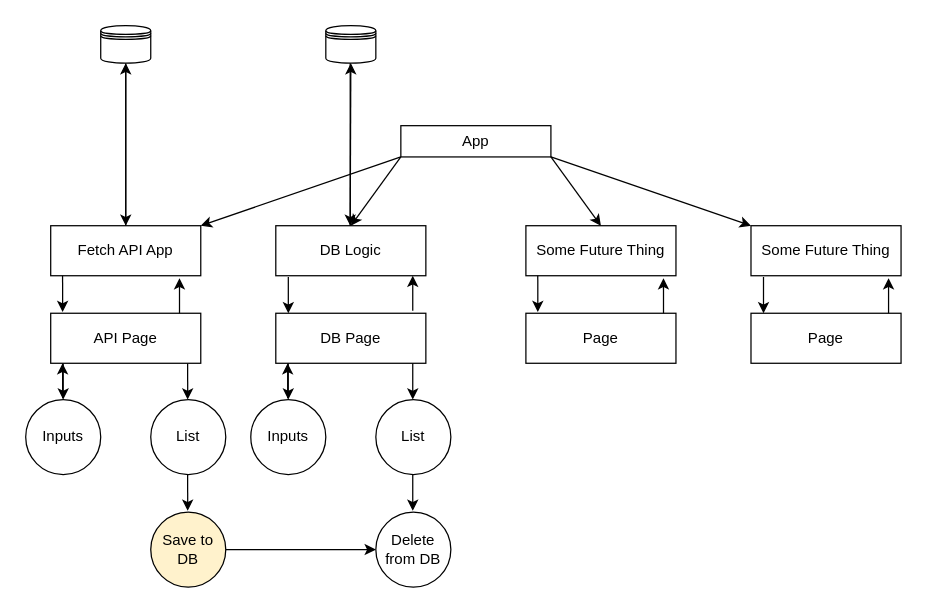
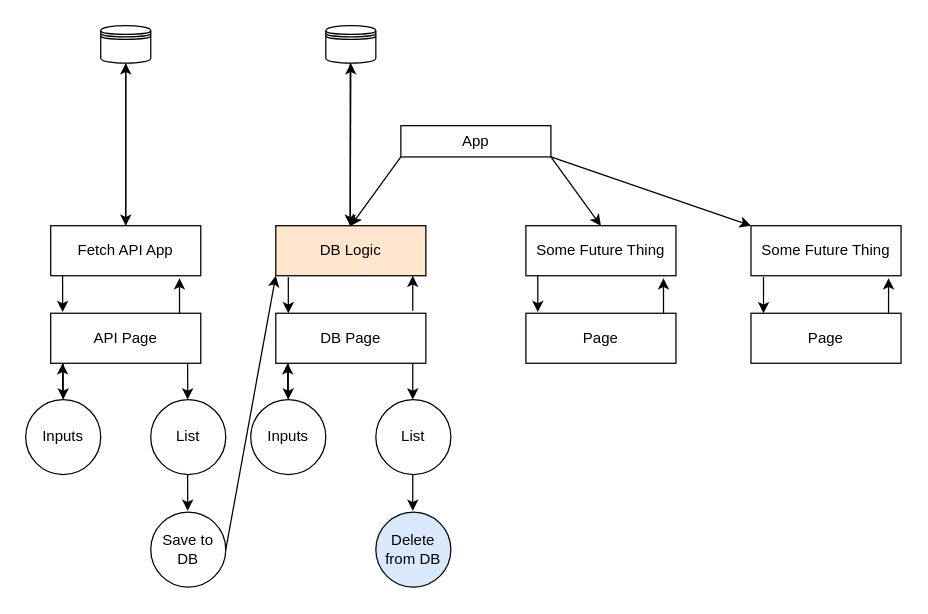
edge "App" -> "Fetch API App": removed
node "DB Logic": fillcolor #ffffff -> #ffe6cc
node "Save to DB": fillcolor #fff2cc -> #ffffff
edge "Save to DB" -> "Delete from DB": now "Save to DB" -> "DB Logic"
node "Delete from DB": fillcolor #ffffff -> #dae8fc
